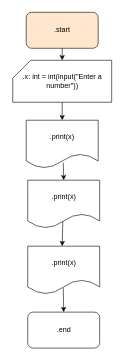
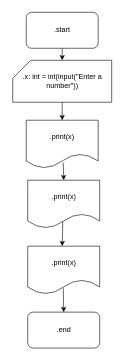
node ".start": fillcolor #ffe6cc -> #ffffff
